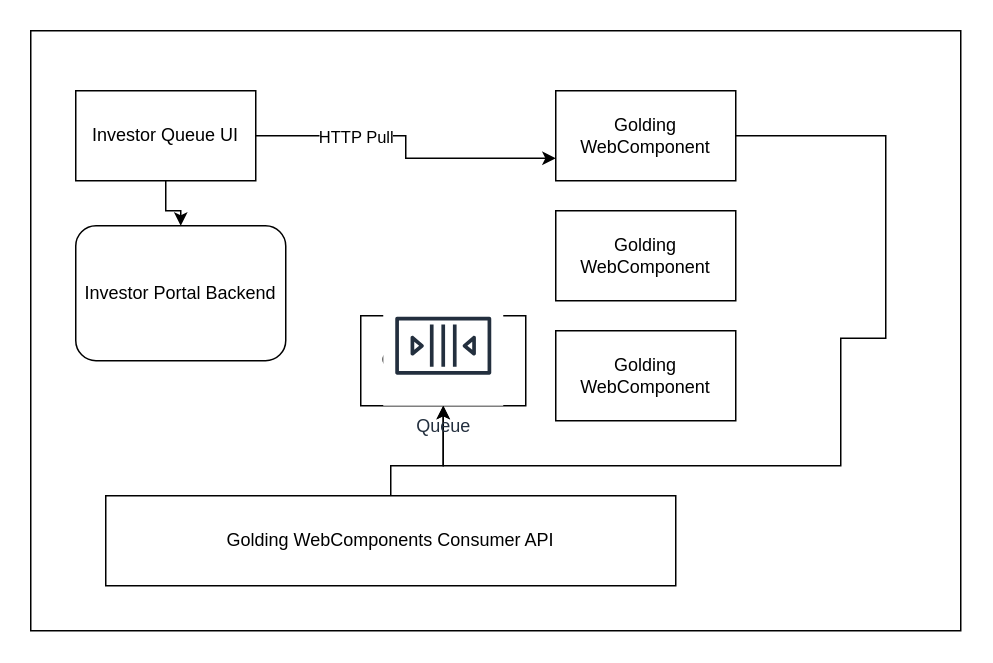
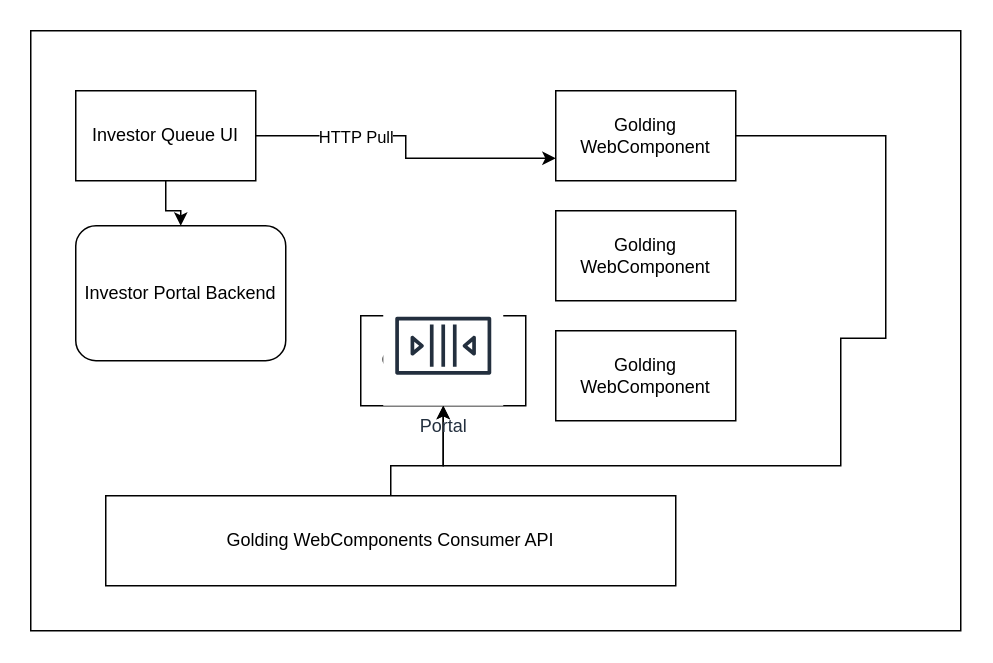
node "Queue": label "Queue" -> "Portal"
